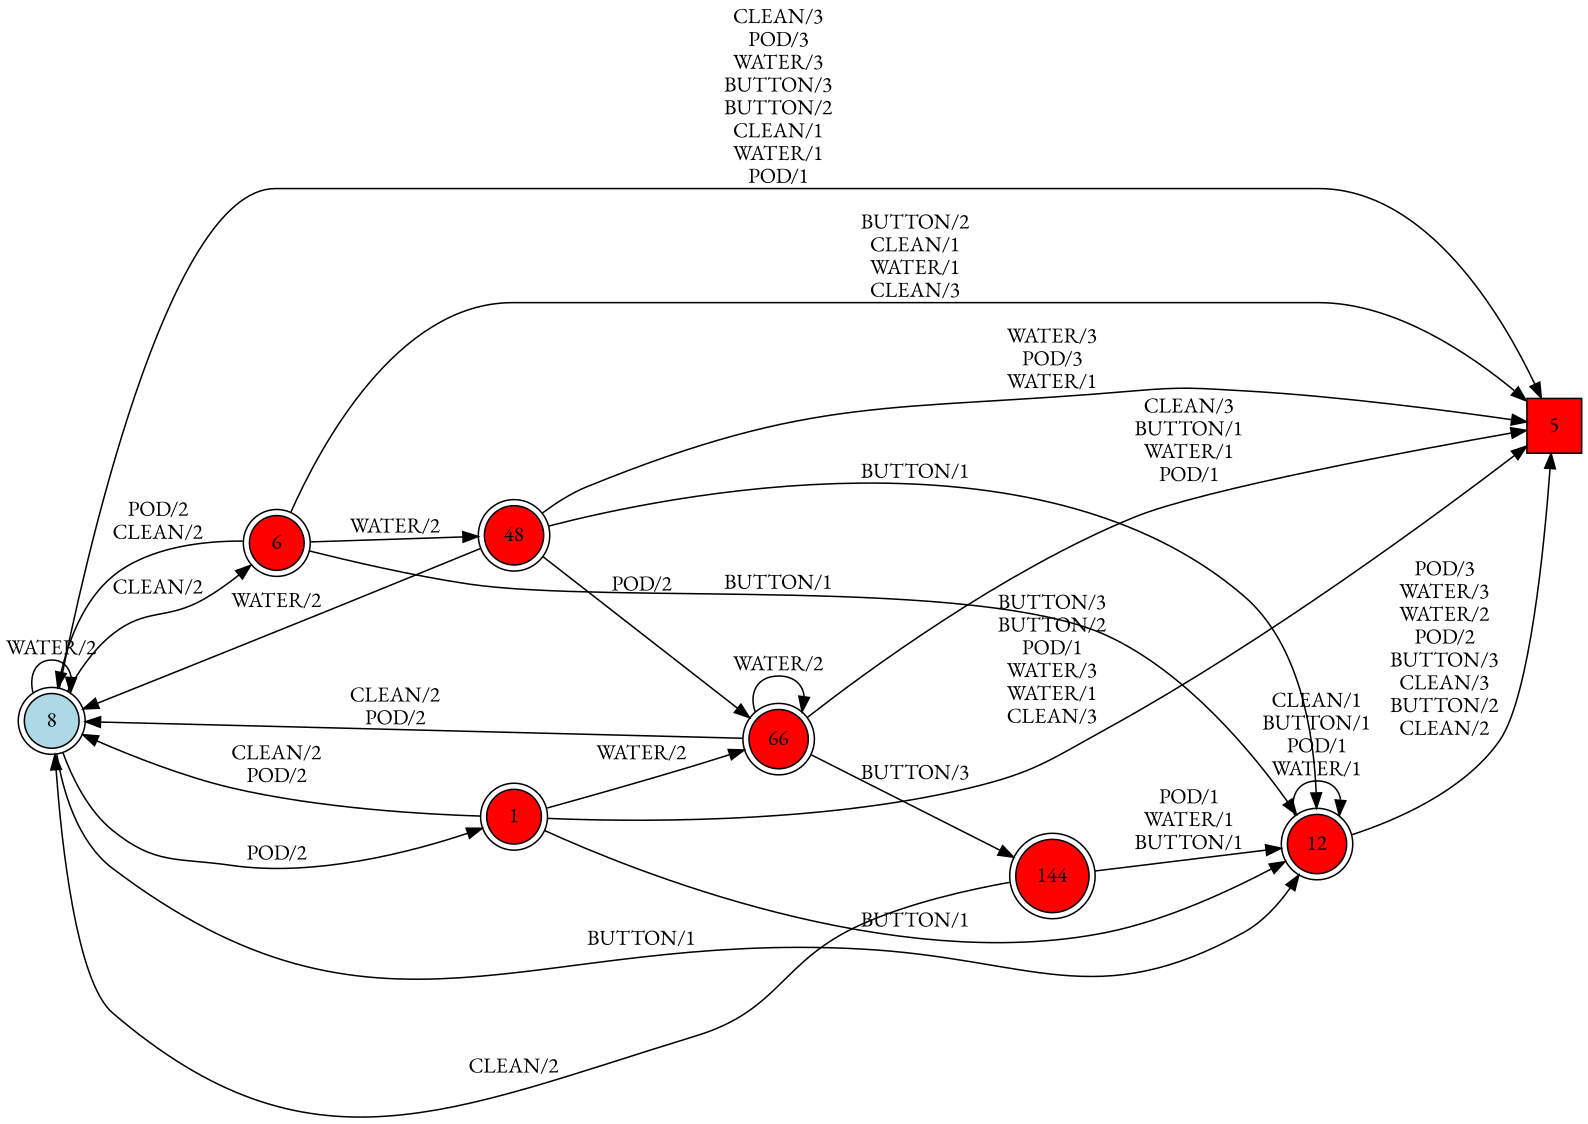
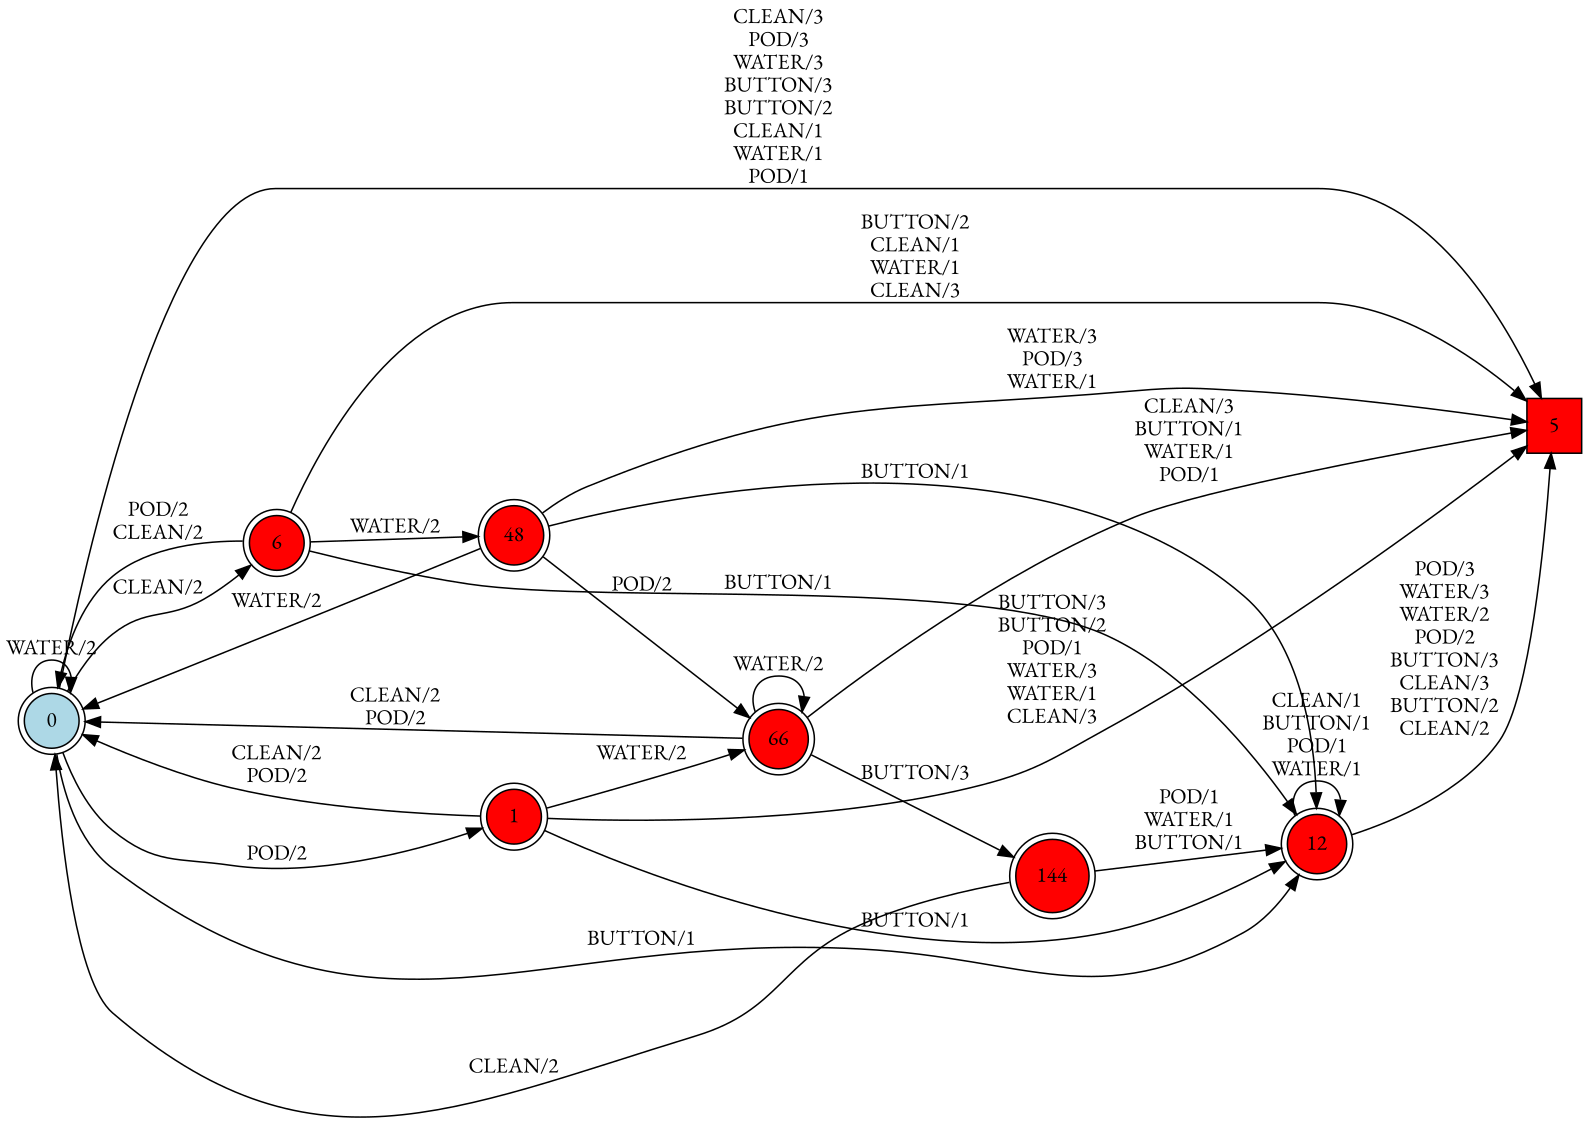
node "8": label "8" -> "0"
